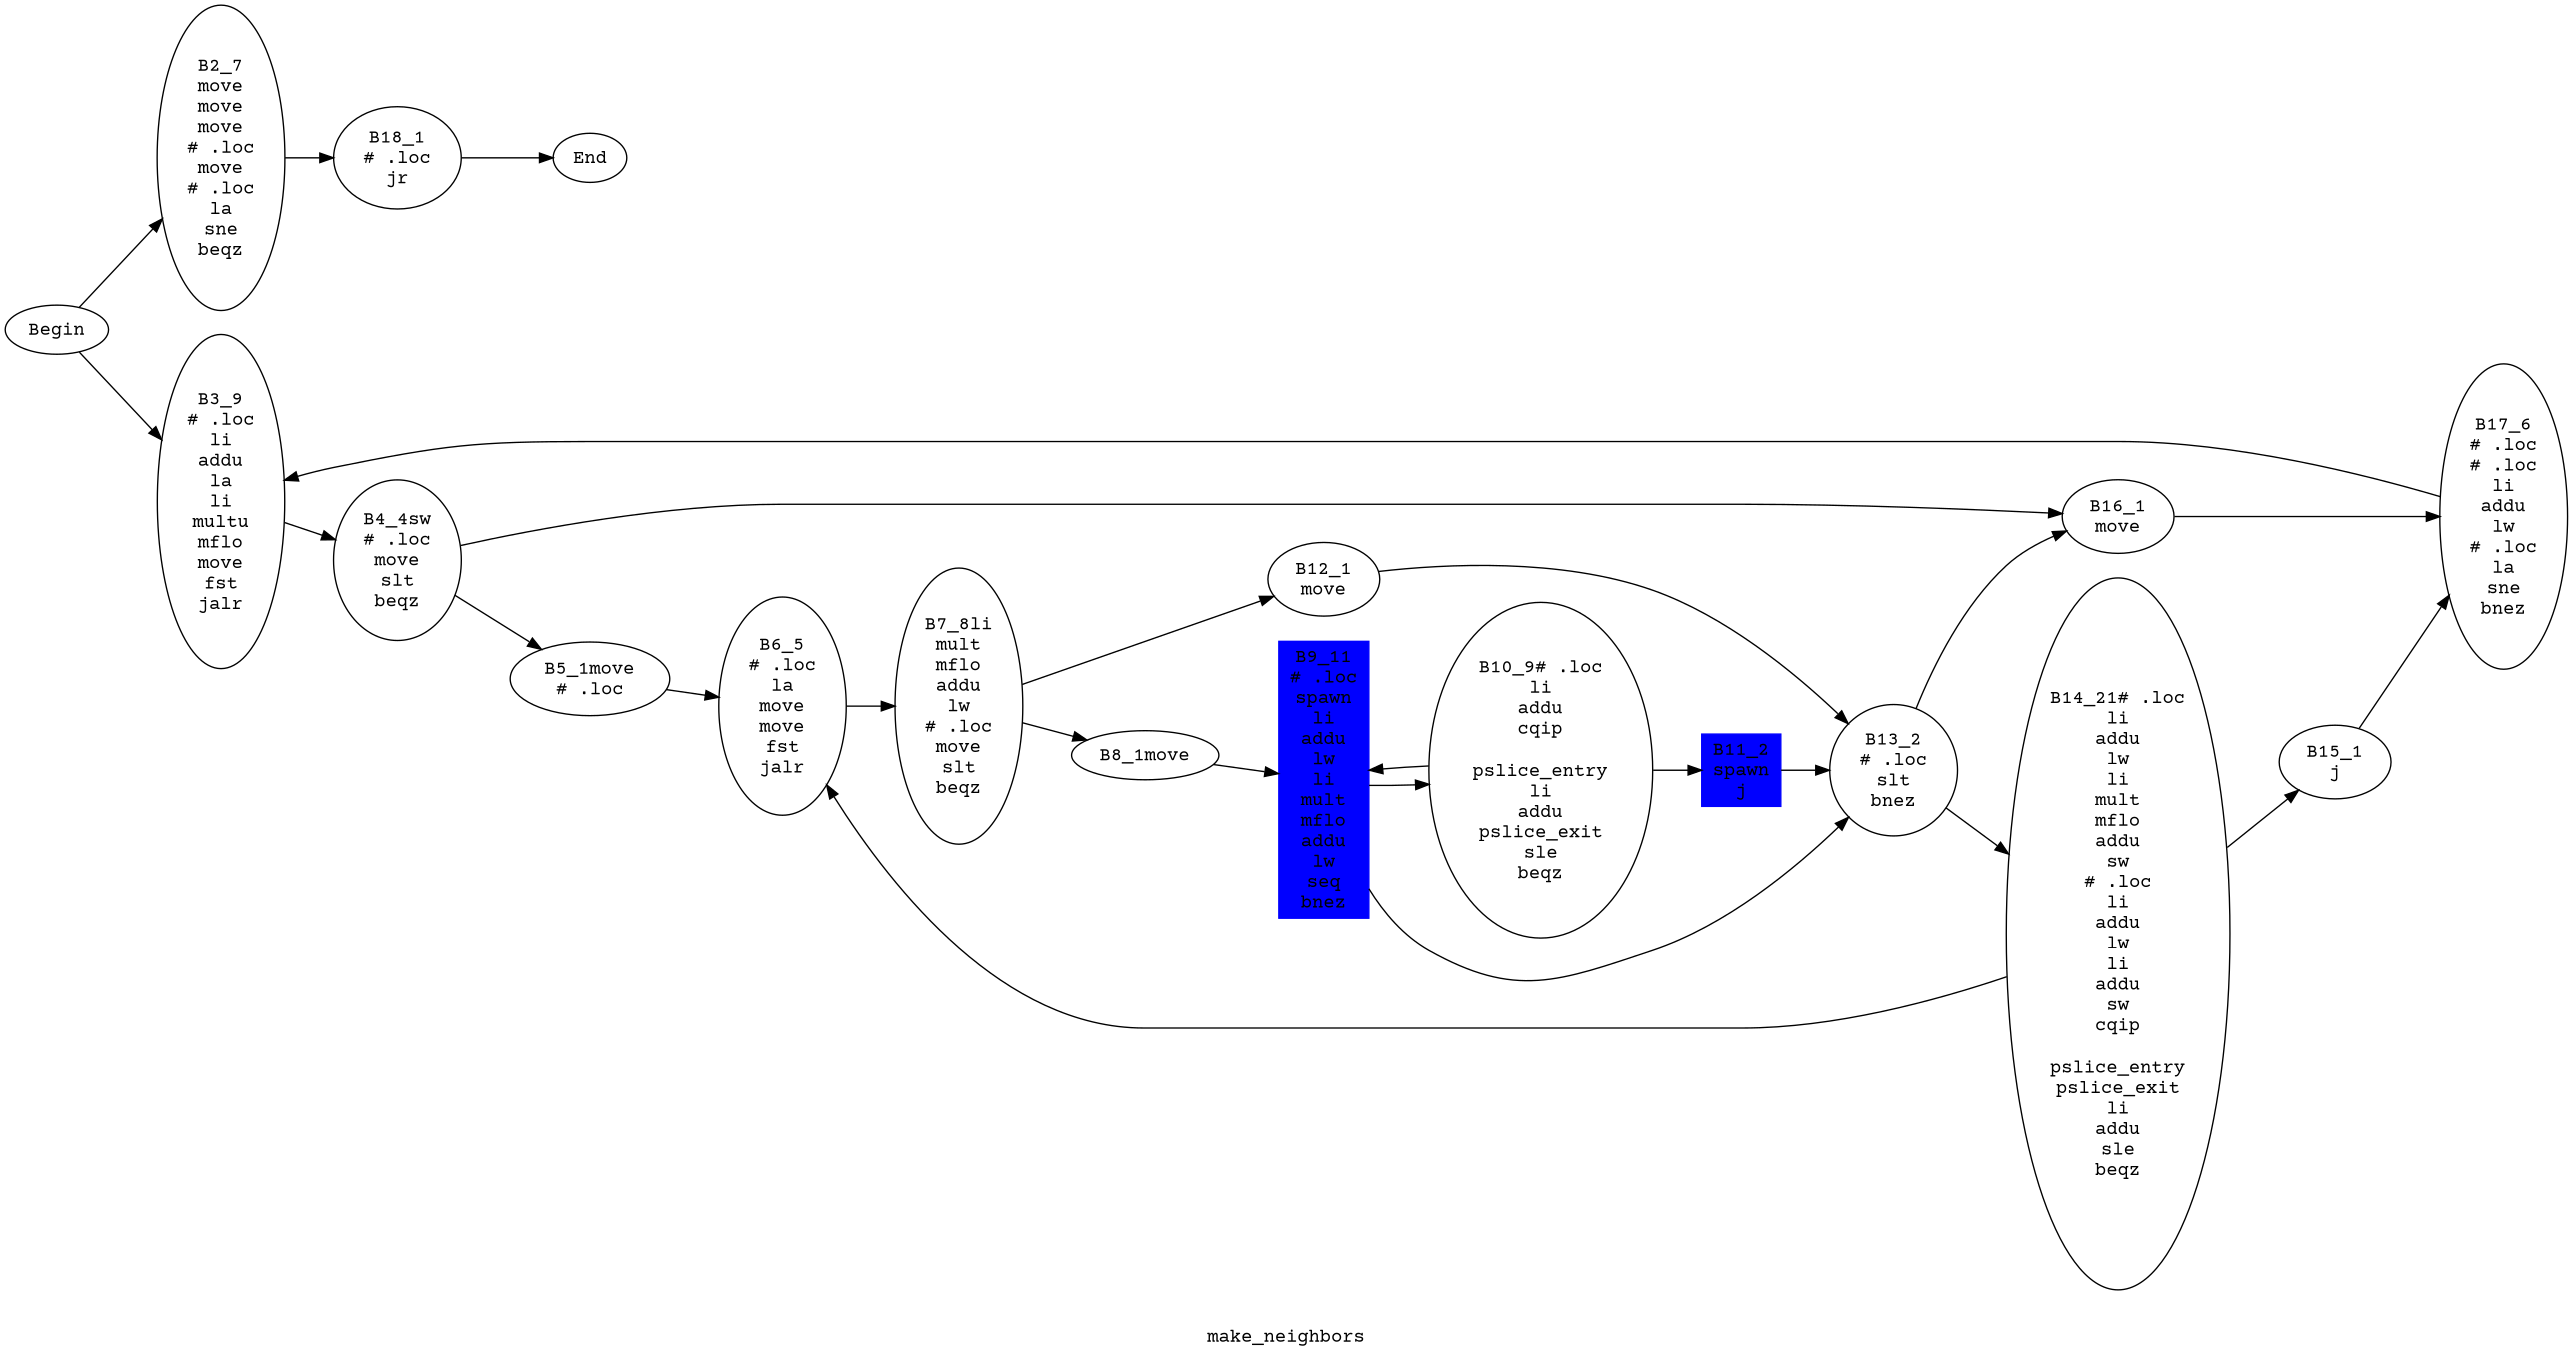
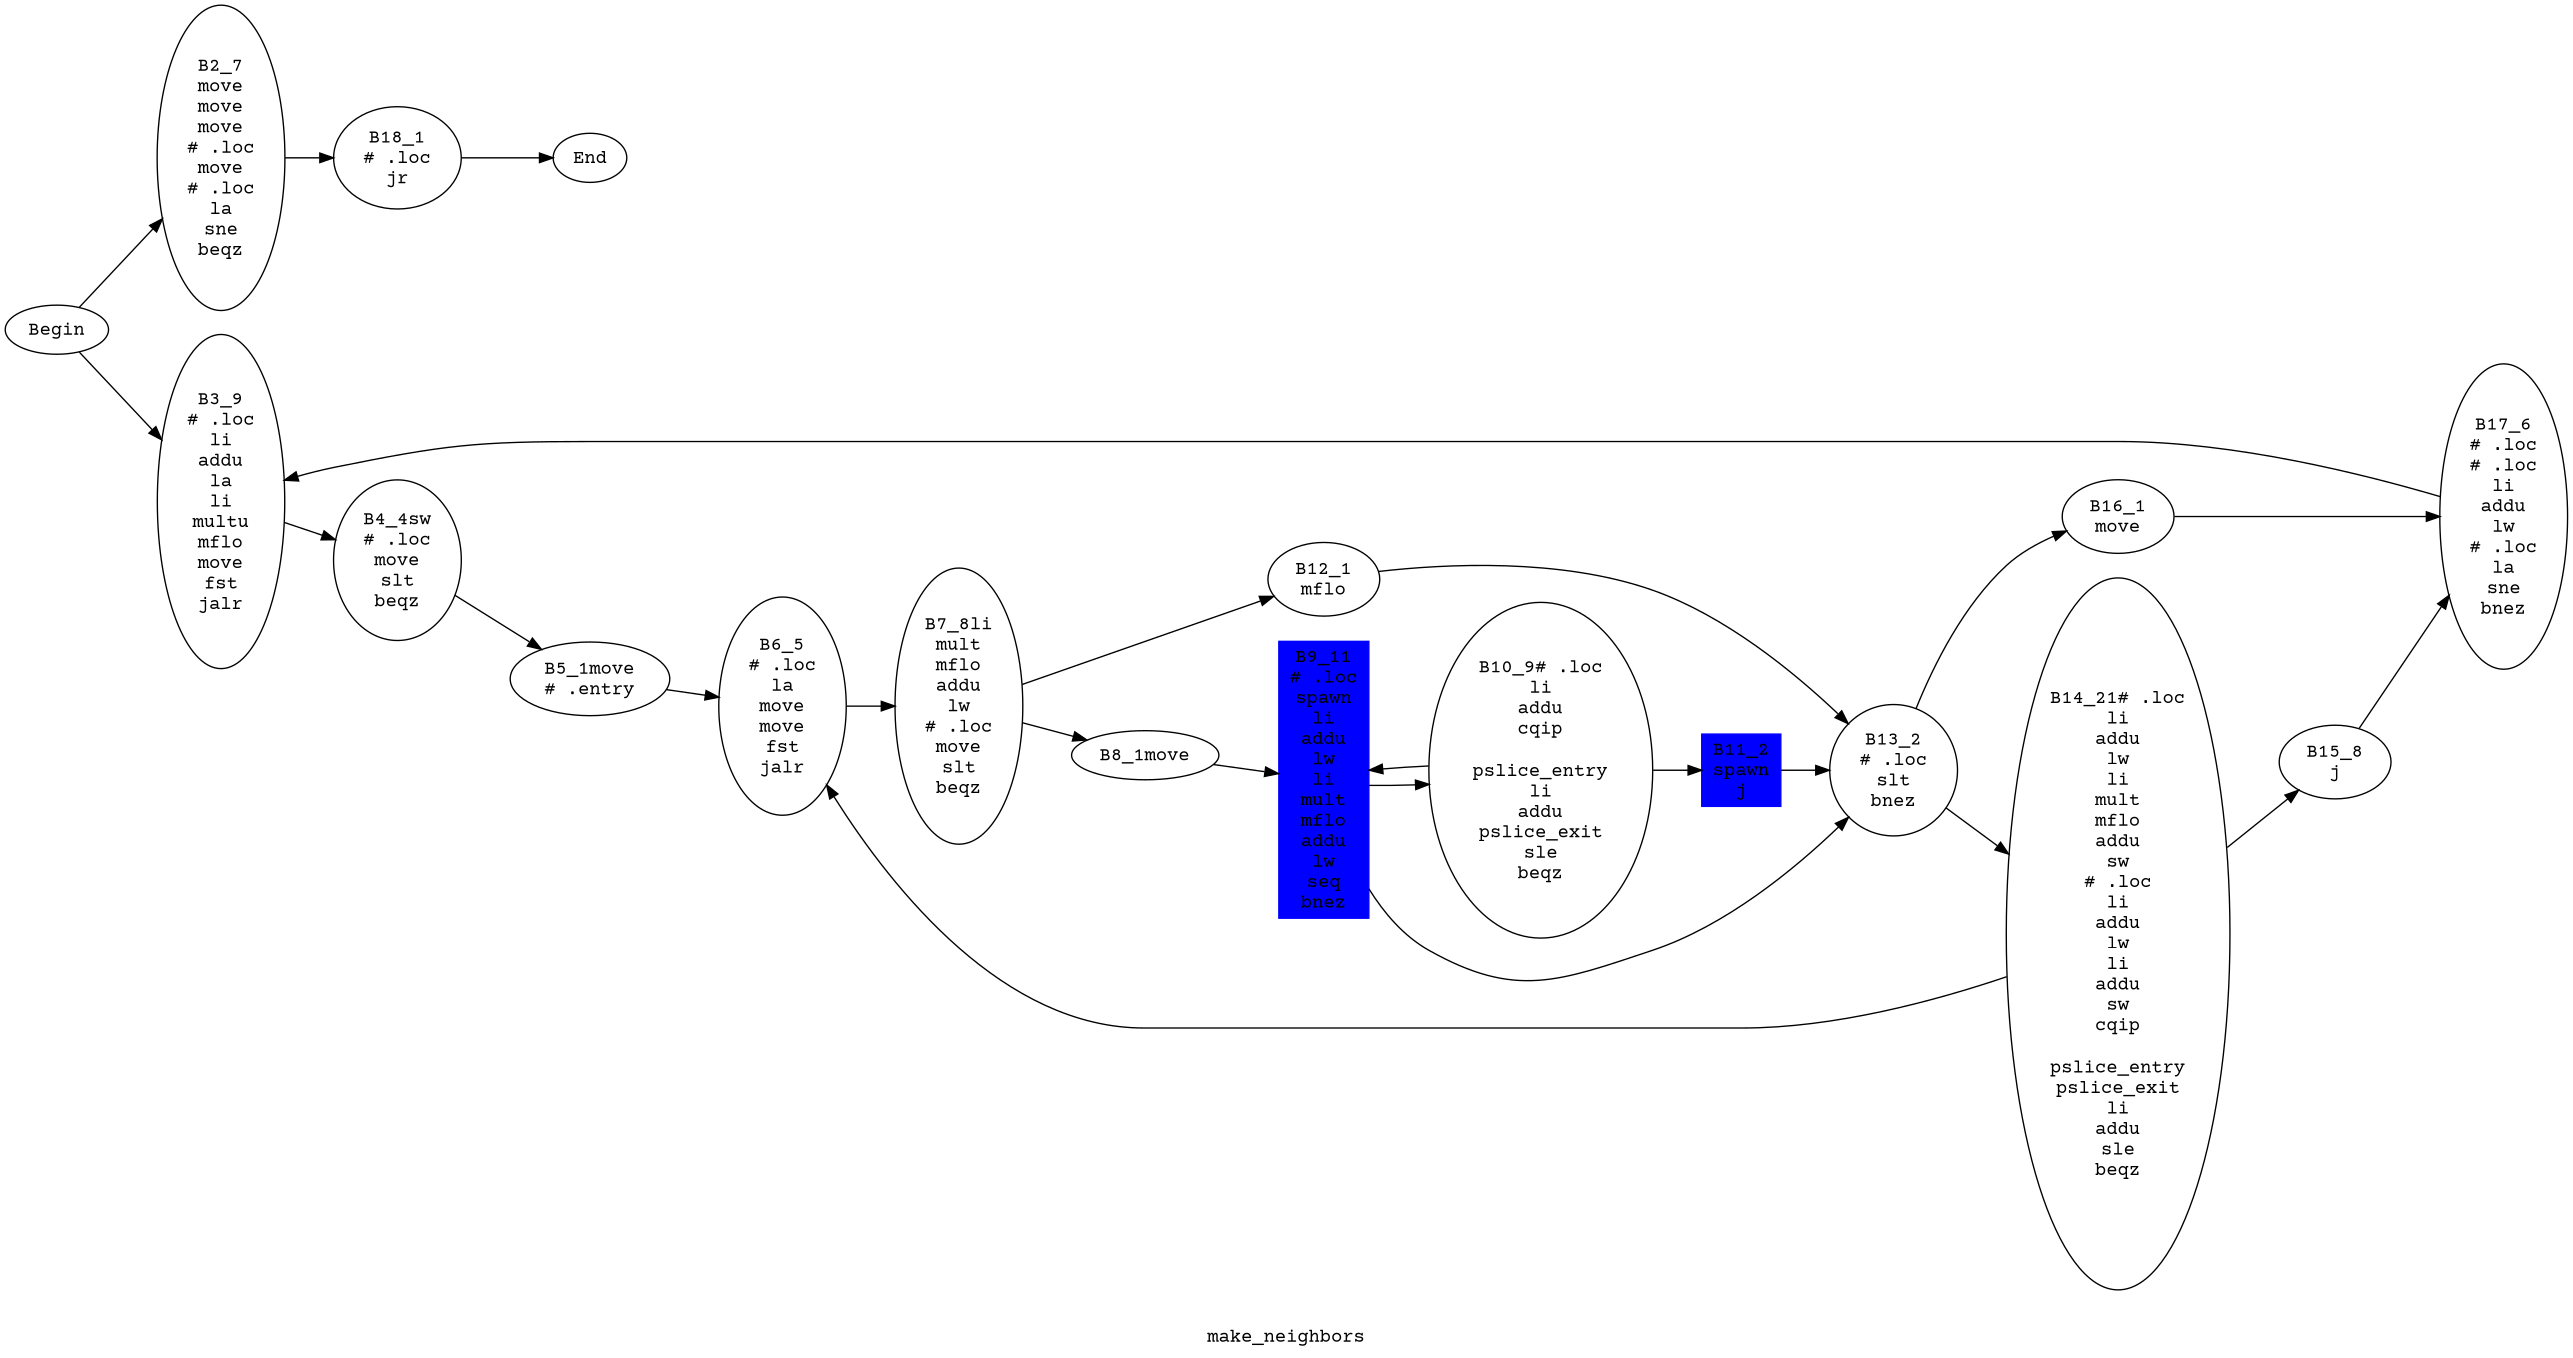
edge "B4_4sw # .loc move slt beqz" -> "B16_1 move": removed
node "B12_1 move": label "B12_1 move" -> "B12_1 mflo"
node "B5_1move # .loc": label "B5_1move # .loc" -> "B5_1move # .entry"
node "B15_1 j": label "B15_1 j" -> "B15_8 j"
